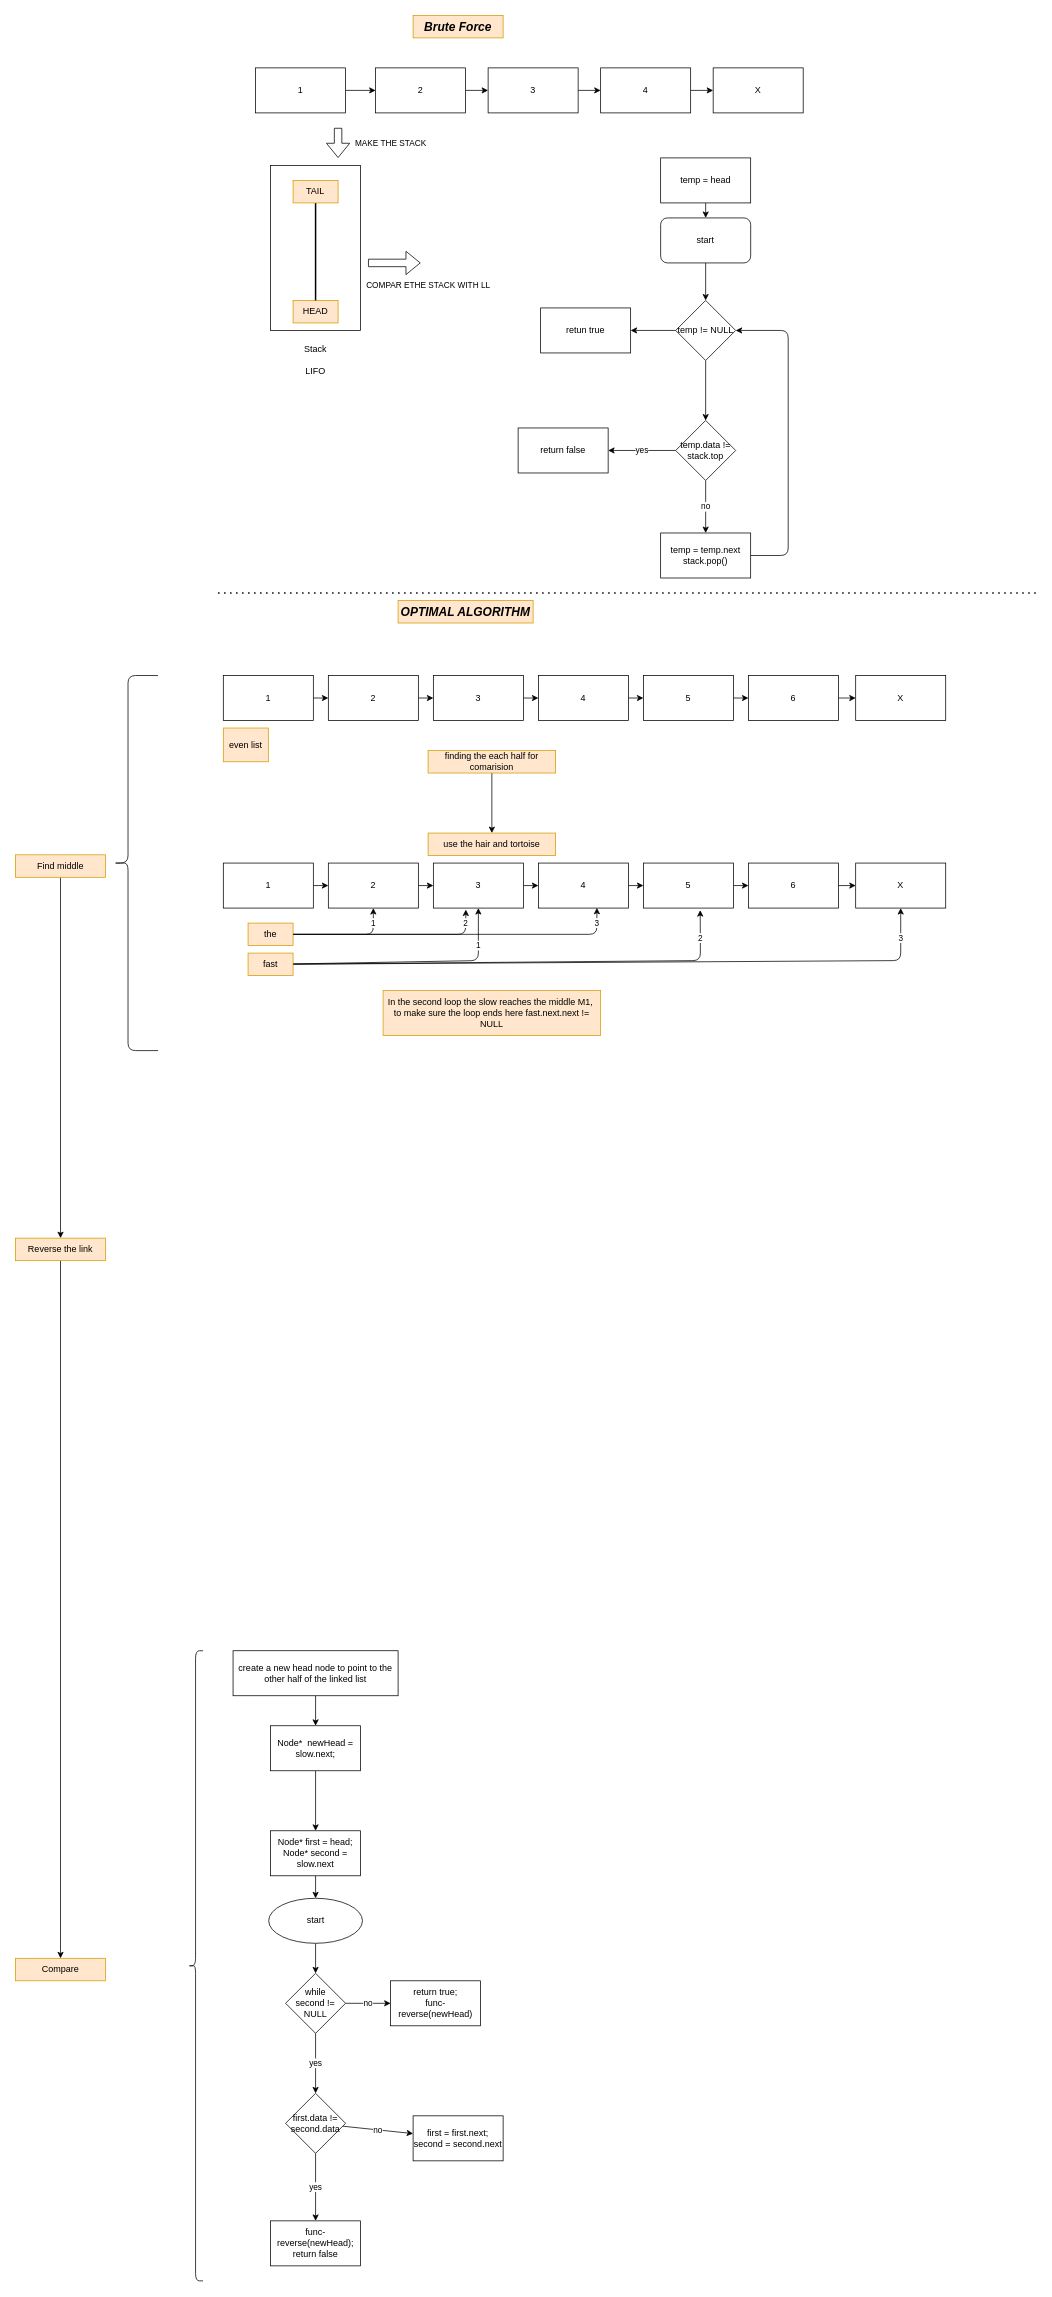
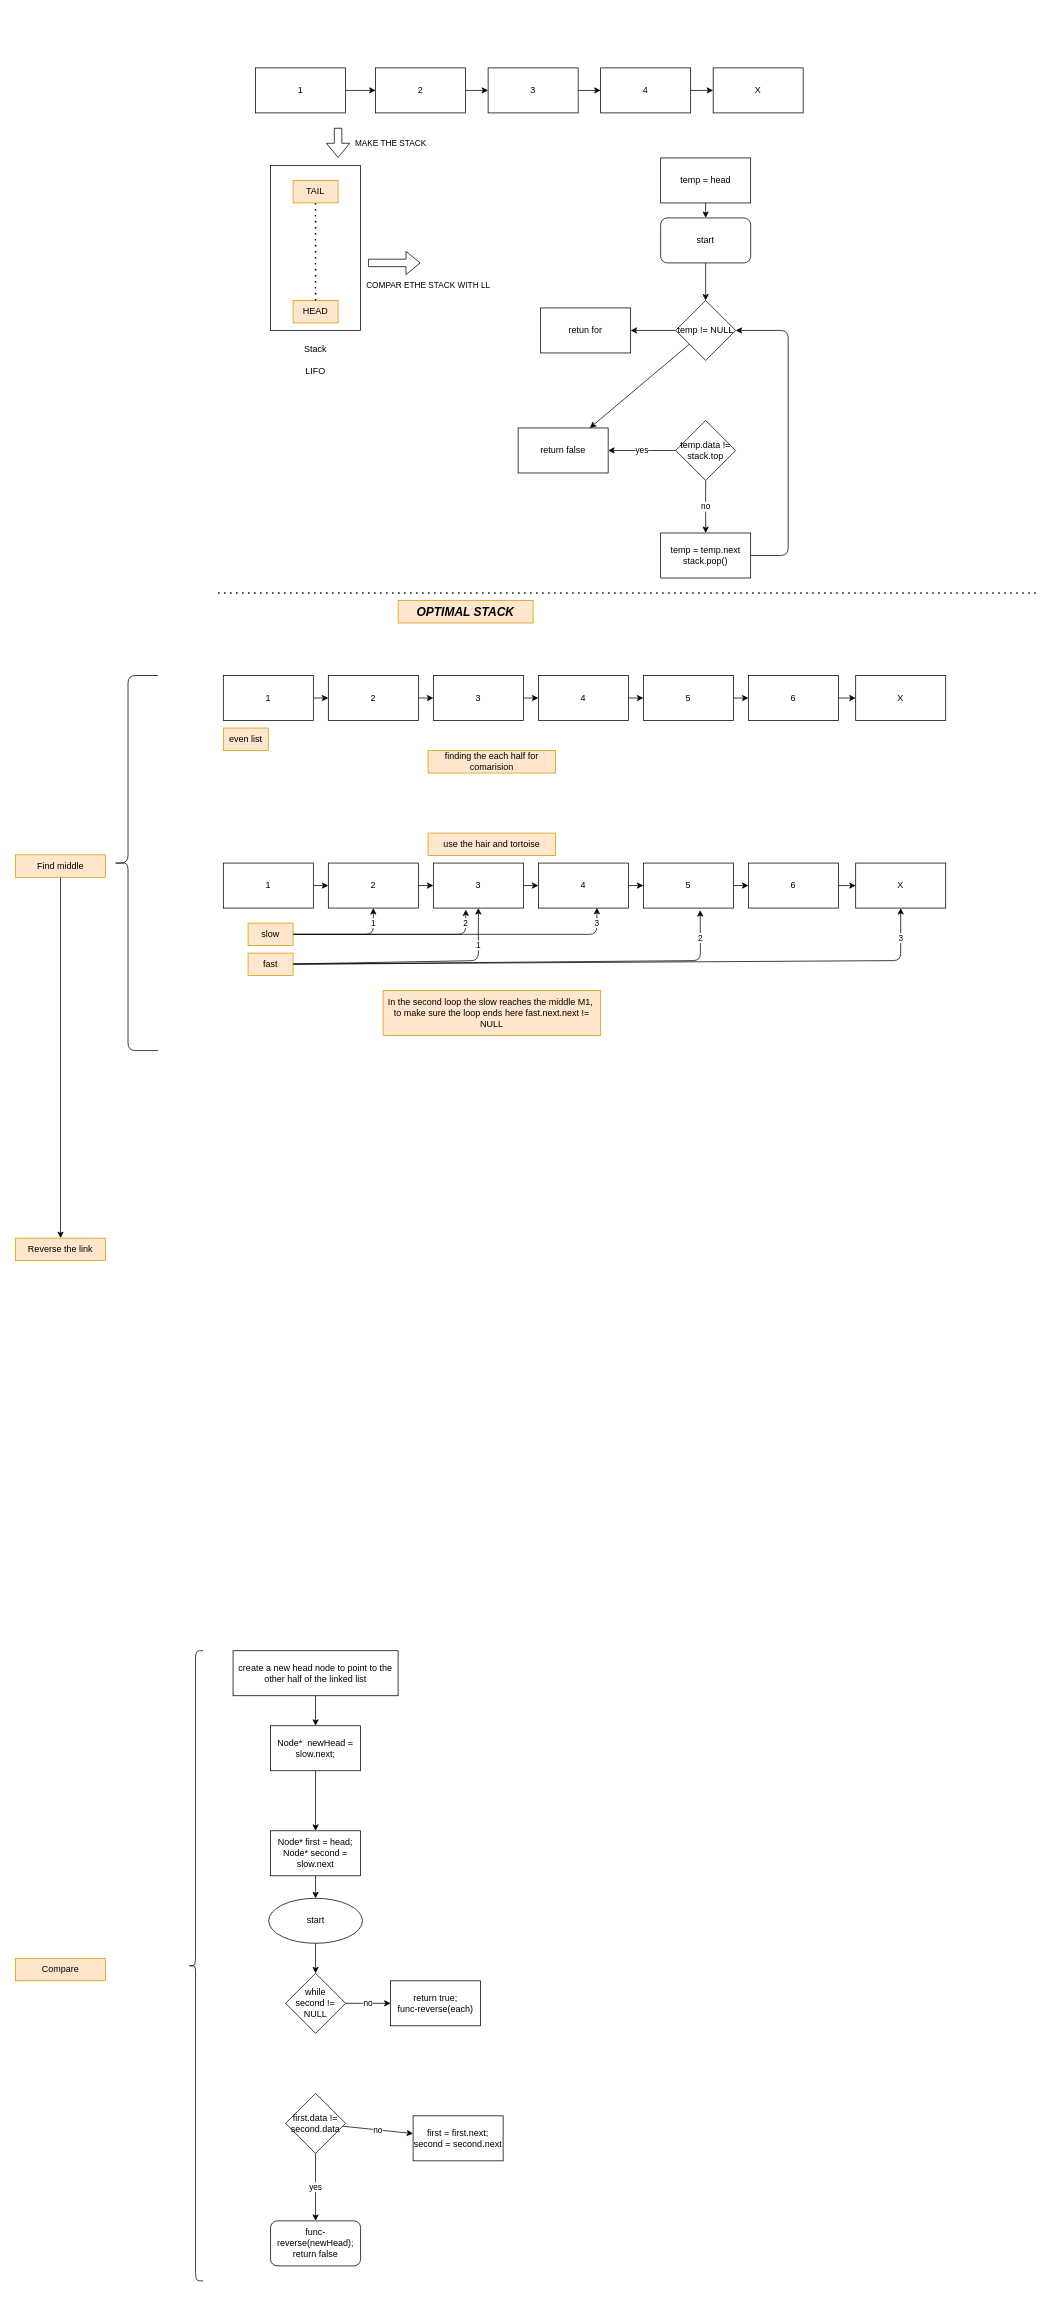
node "Brute Force": removed
edge "TAIL" -- "HEAD": style solid -> dashed
node "retun true": label "retun true" -> "retun for"
edge "temp != NULL" -> "temp.data != stack.top": now "temp != NULL" -> "return false"
node "OPTIMAL ALGORITHM": label "OPTIMAL ALGORITHM" -> "OPTIMAL STACK"
node "even list": size 45x34 -> 45x23
edge "finding the each half for comarision" -> "use the hair and tortoise": removed
node "the": label "the" -> "slow"
edge "Reverse the link" -> "Compare": removed
node "return true; func-reverse(newHead)": label "return true; func-reverse(newHead)" -> "return true; func-reverse(each)"
edge "while second != NULL" -> "first.data != second.data": removed, label "yes"
node "func-reverse(newHead); return false": shape rectangle -> rounded rectangle
